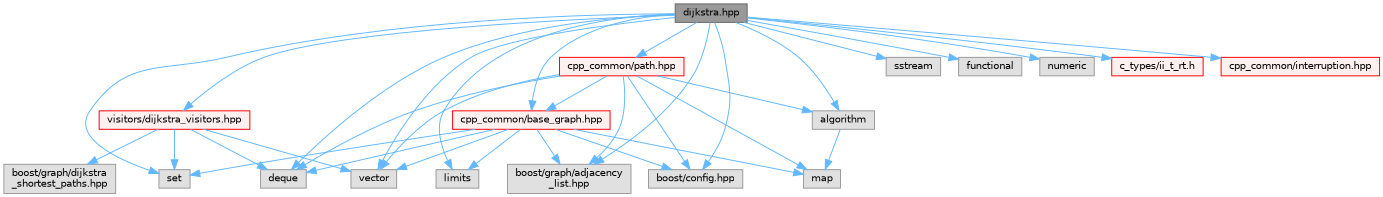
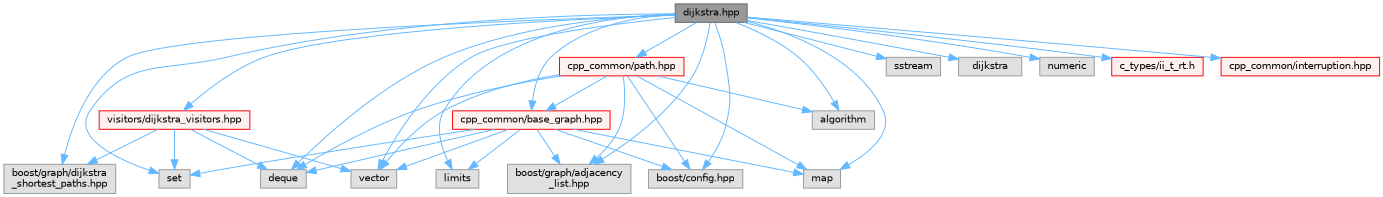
edge "dijkstra.hpp" -> "boost/graph/dijkstra _shortest_paths.hpp": added
node "functional": label "functional" -> "dijkstra"
edge "algorithm" -> "map": now "dijkstra.hpp" -> "map"
